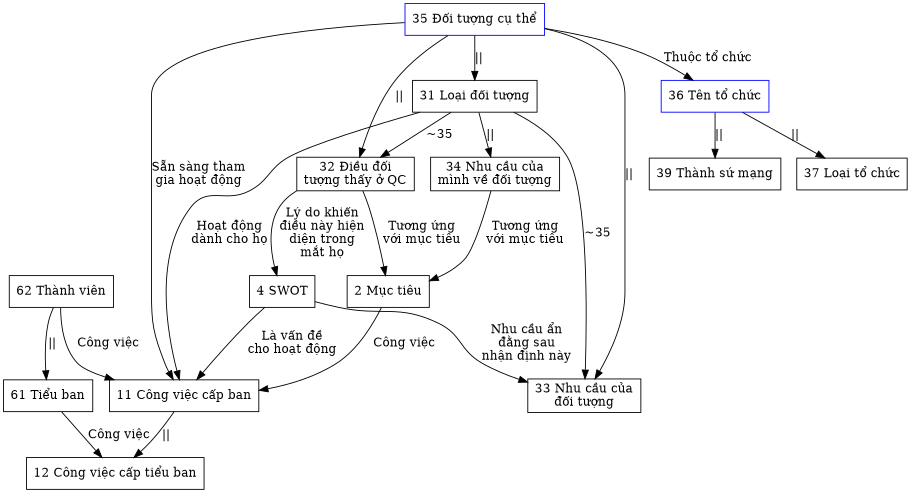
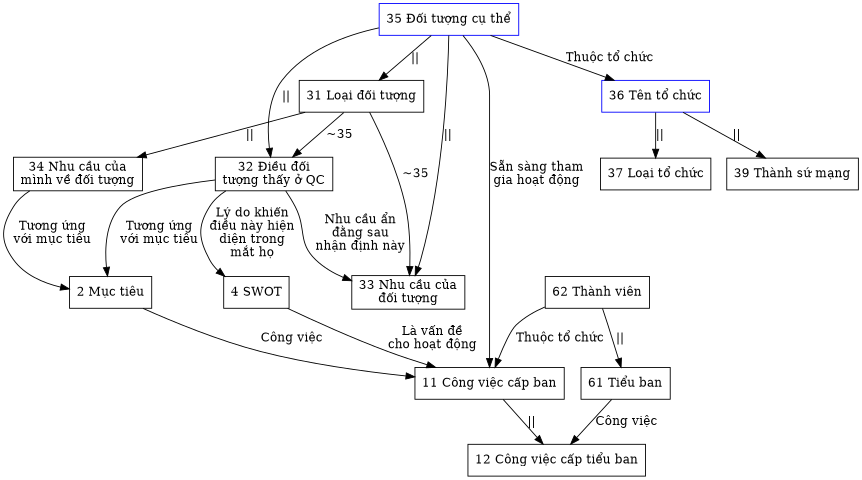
edge "31 Loại đối tượng" -> "11 Công việc cấp ban": removed, label "Hoạt động dành cho họ"
edge "4 SWOT" -> "33 Nhu cầu của đối tượng": now "32 Điều đối tượng thấy ở QC" -> "33 Nhu cầu của đối tượng"
edge "62 Thành viên" -> "11 Công việc cấp ban": label "Công việc" -> "Thuộc tổ chức"
